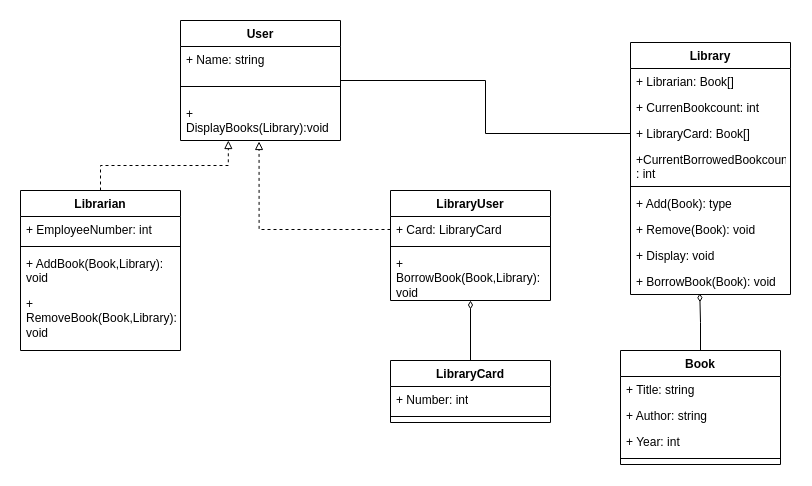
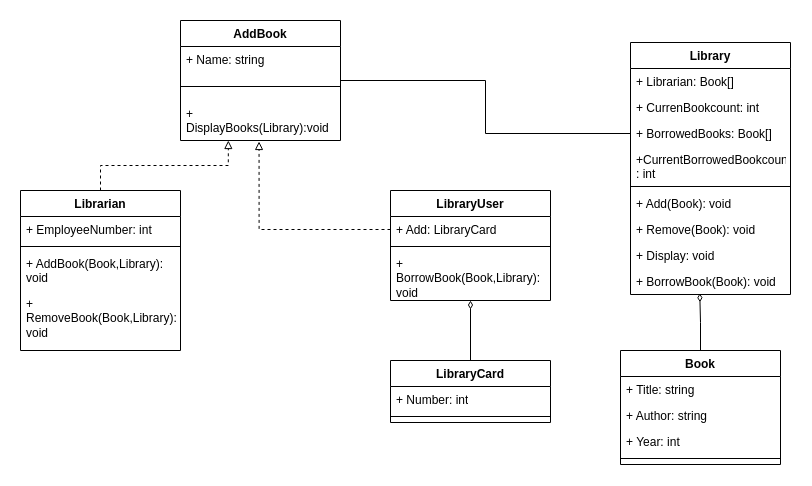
node "User": label "User" -> "AddBook"
node "+ LibraryCard: Book[]": label "+ LibraryCard: Book[]" -> "+ BorrowedBooks: Book[]"
node "+ Add(Book): type": label "+ Add(Book): type" -> "+ Add(Book): void"
node "+ Card: LibraryCard": label "+ Card: LibraryCard" -> "+ Add: LibraryCard"
